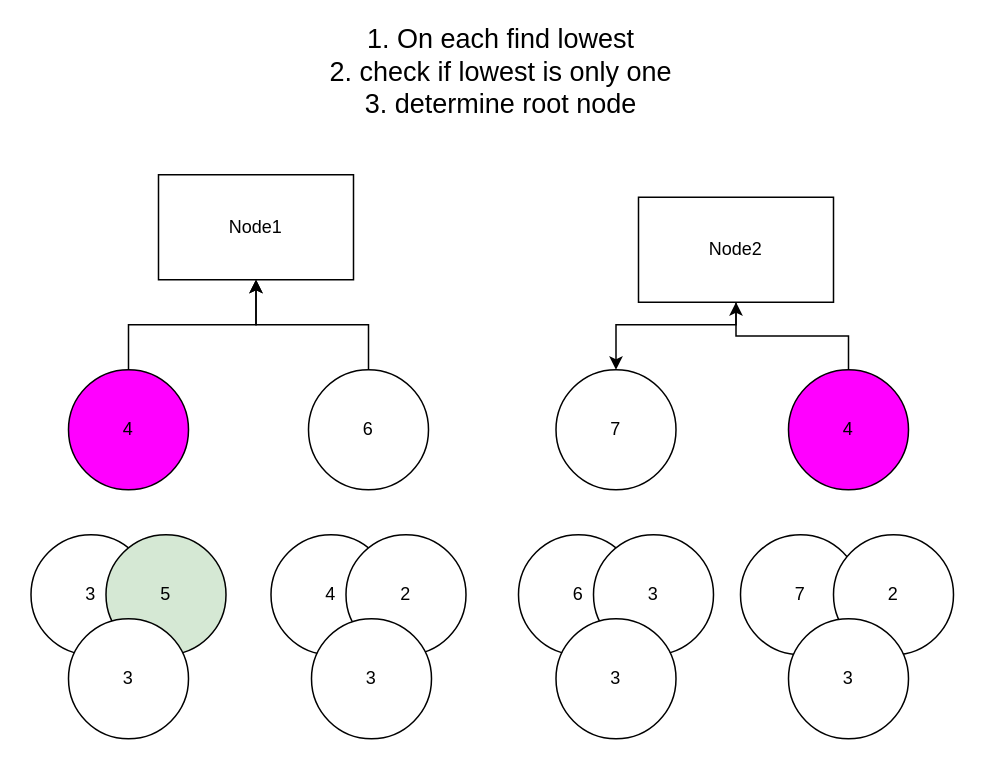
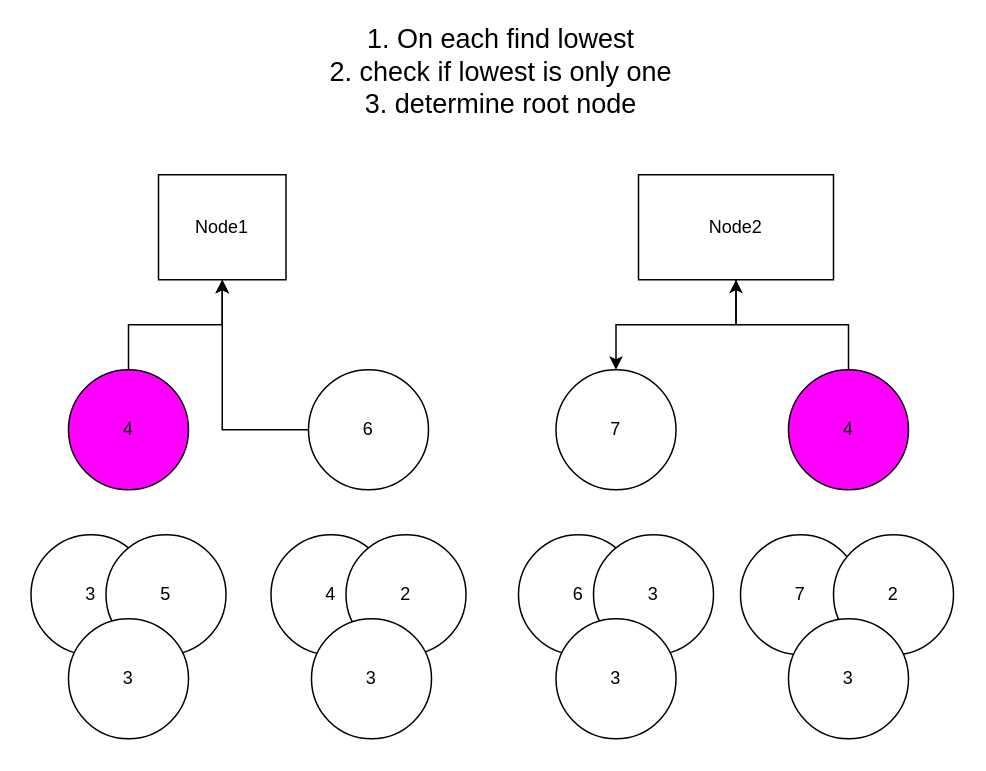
node "Node1": size 195x105 -> 128x105
node "Node2": moved (736, 250) -> (736, 227)
node "5": fillcolor #d5e8d4 -> #ffffff
